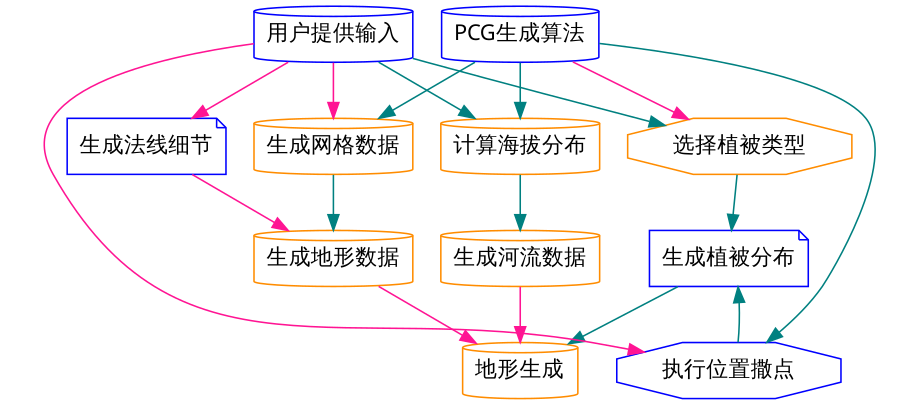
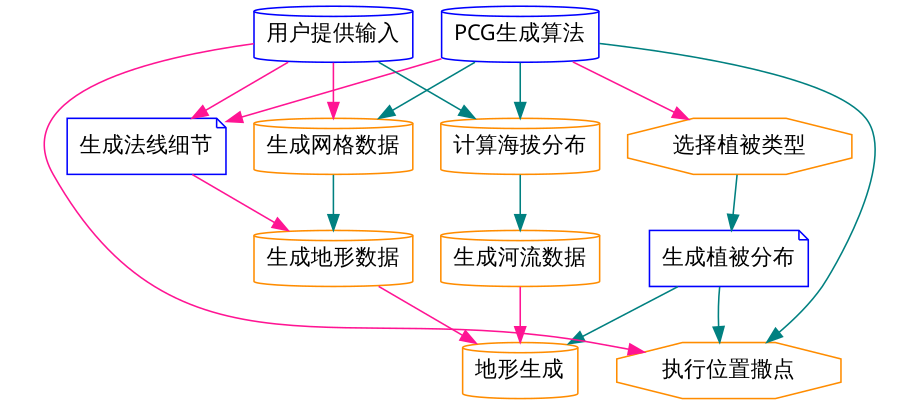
edge "PCG生成算法" -> "生成法线细节": added
edge "用户提供输入" -> "选择植被类型": removed
edge "执行位置撒点" -> "生成植被分布": reversed
node "执行位置撒点": color blue -> darkorange
